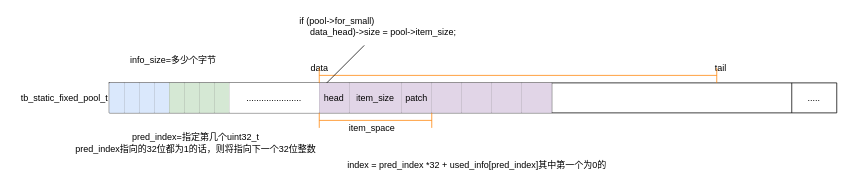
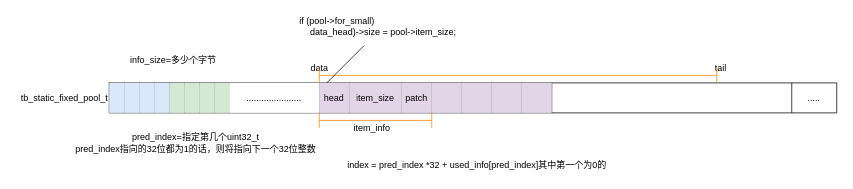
node "item_space": label "item_space" -> "item_info"
